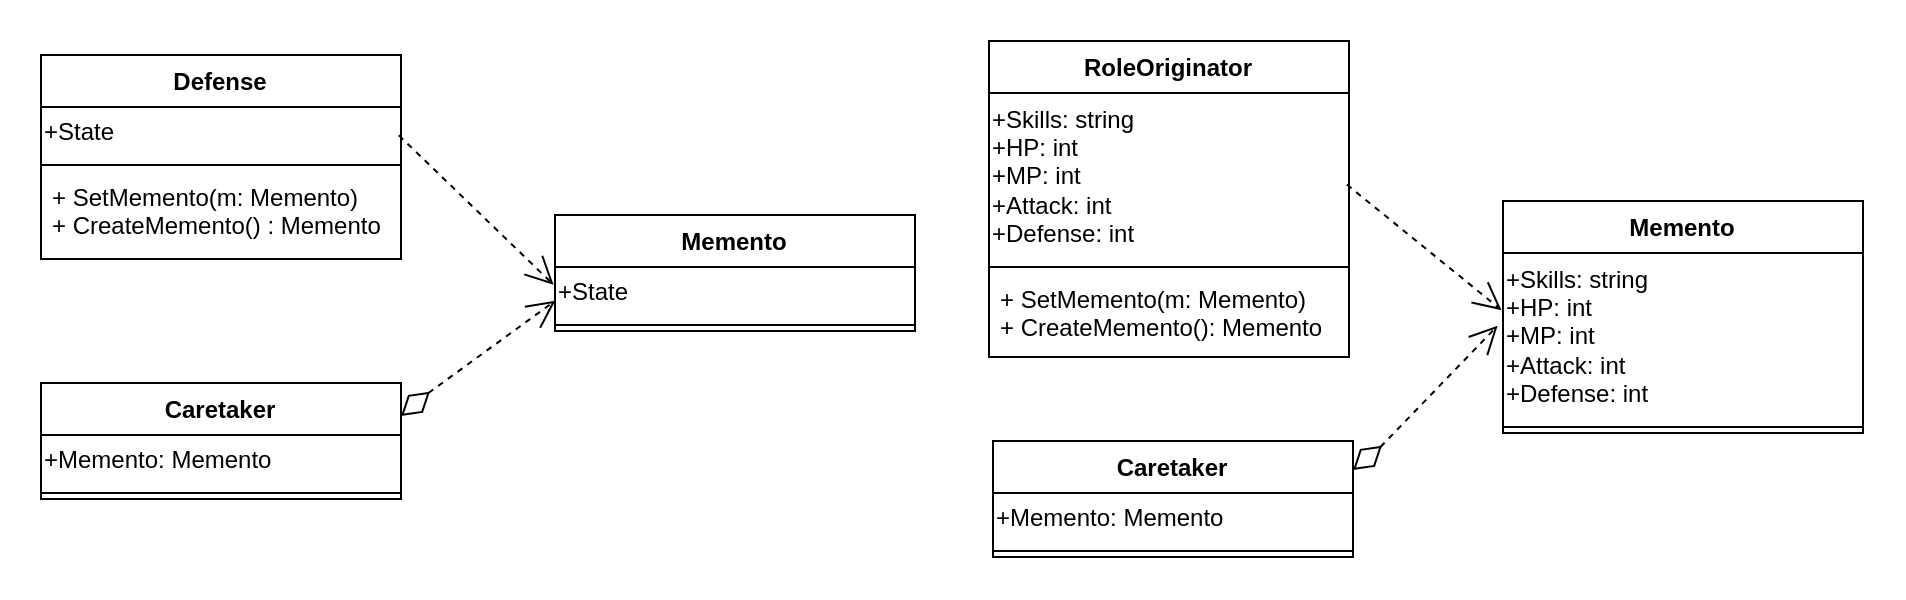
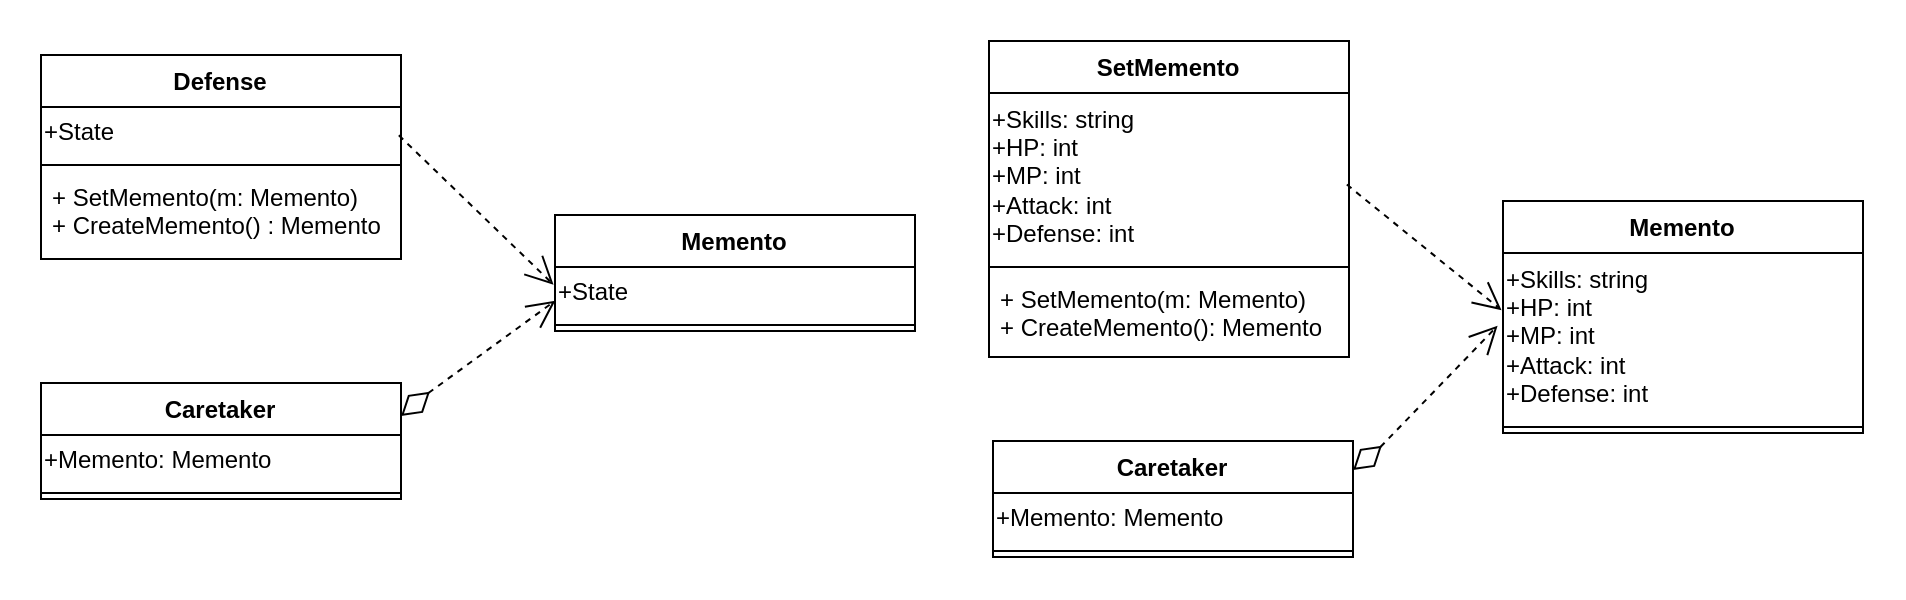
node "RoleOriginator": label "RoleOriginator" -> "SetMemento"
